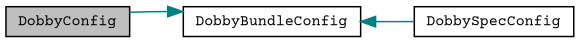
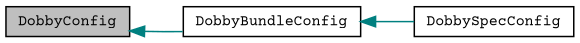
edge "DobbyConfig" -> "DobbyBundleConfig": reversed
